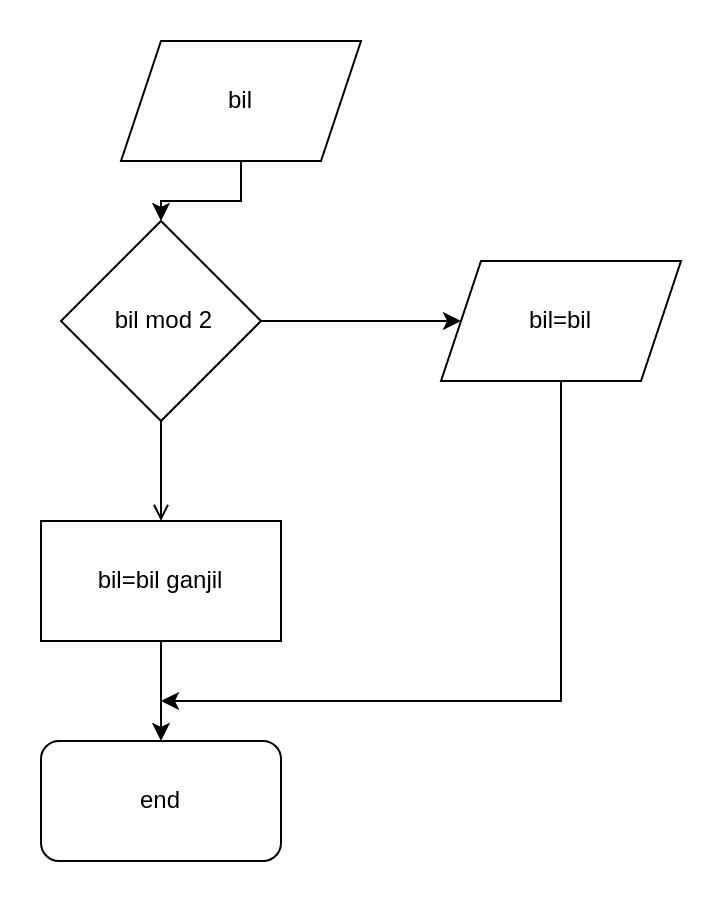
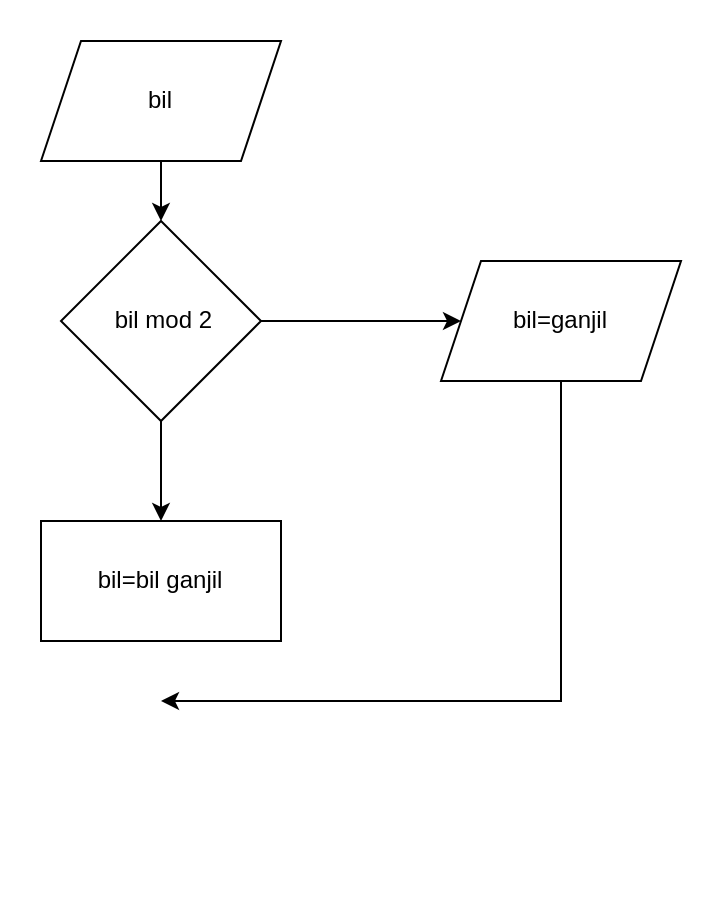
node "bil": moved (241, 101) -> (161, 101)
node "bil=bil": label "bil=bil" -> "bil=ganjil"
edge "bil mod 2" -> "bil=bil ganjil": arrowhead open -> classic
edge "bil=bil ganjil" -> "end": removed
node "end": removed
